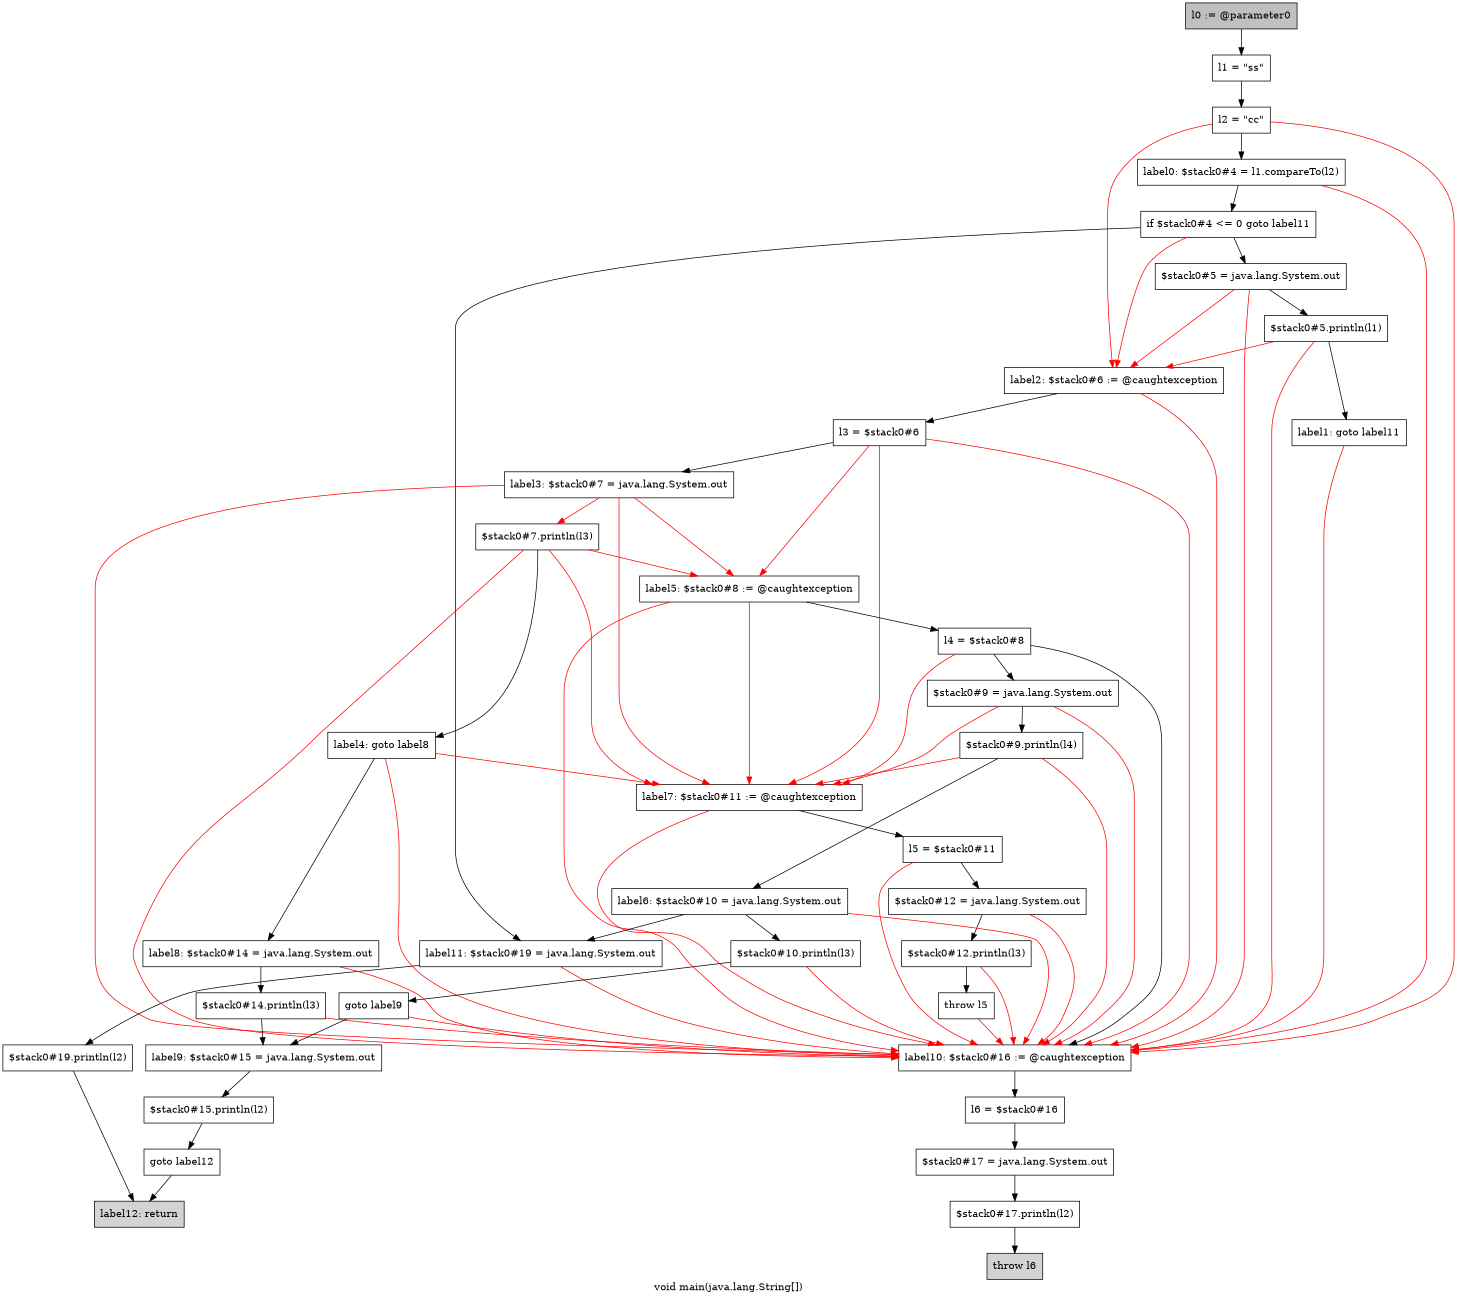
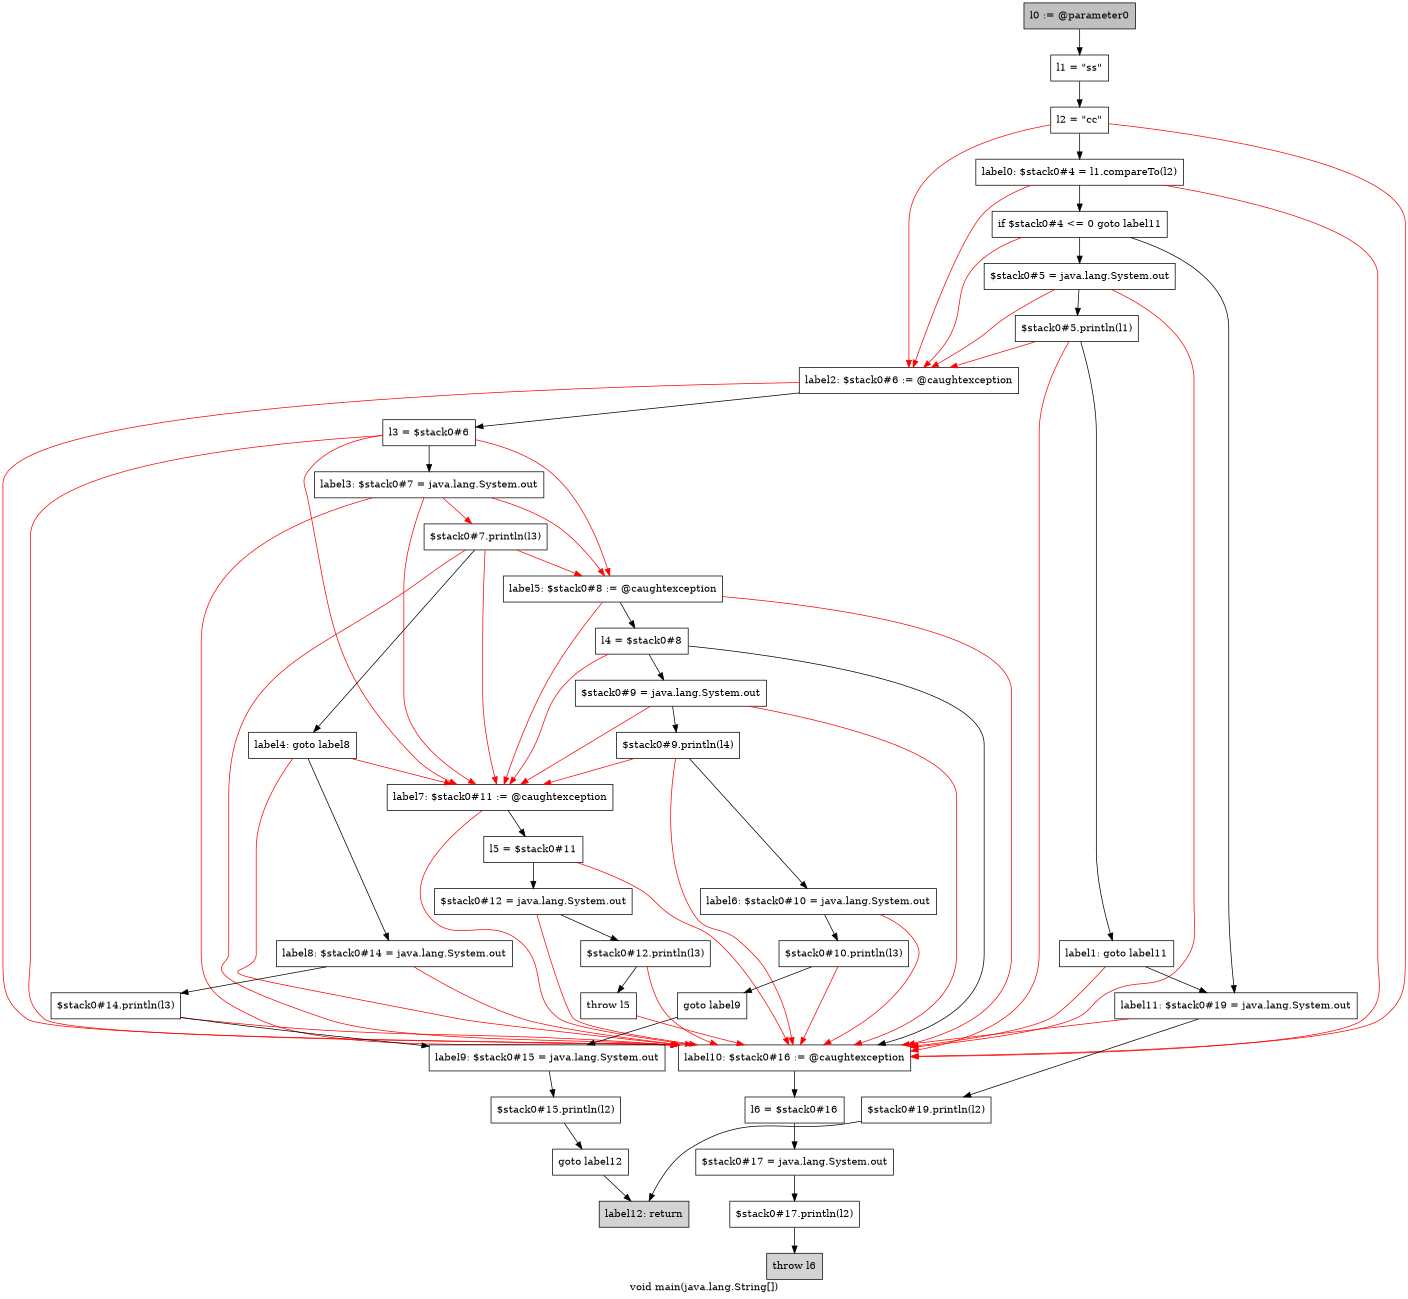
edge "label0: $stack0#4 = l1.compareTo(l2)" -> "label2: $stack0#6 := @caughtexception": added
edge "label6: $stack0#10 = java.lang.System.out" -> "label11: $stack0#19 = java.lang.System.out": now "label1: goto label11" -> "label11: $stack0#19 = java.lang.System.out"
edge "goto label9" -> "label10: $stack0#16 := @caughtexception": removed
